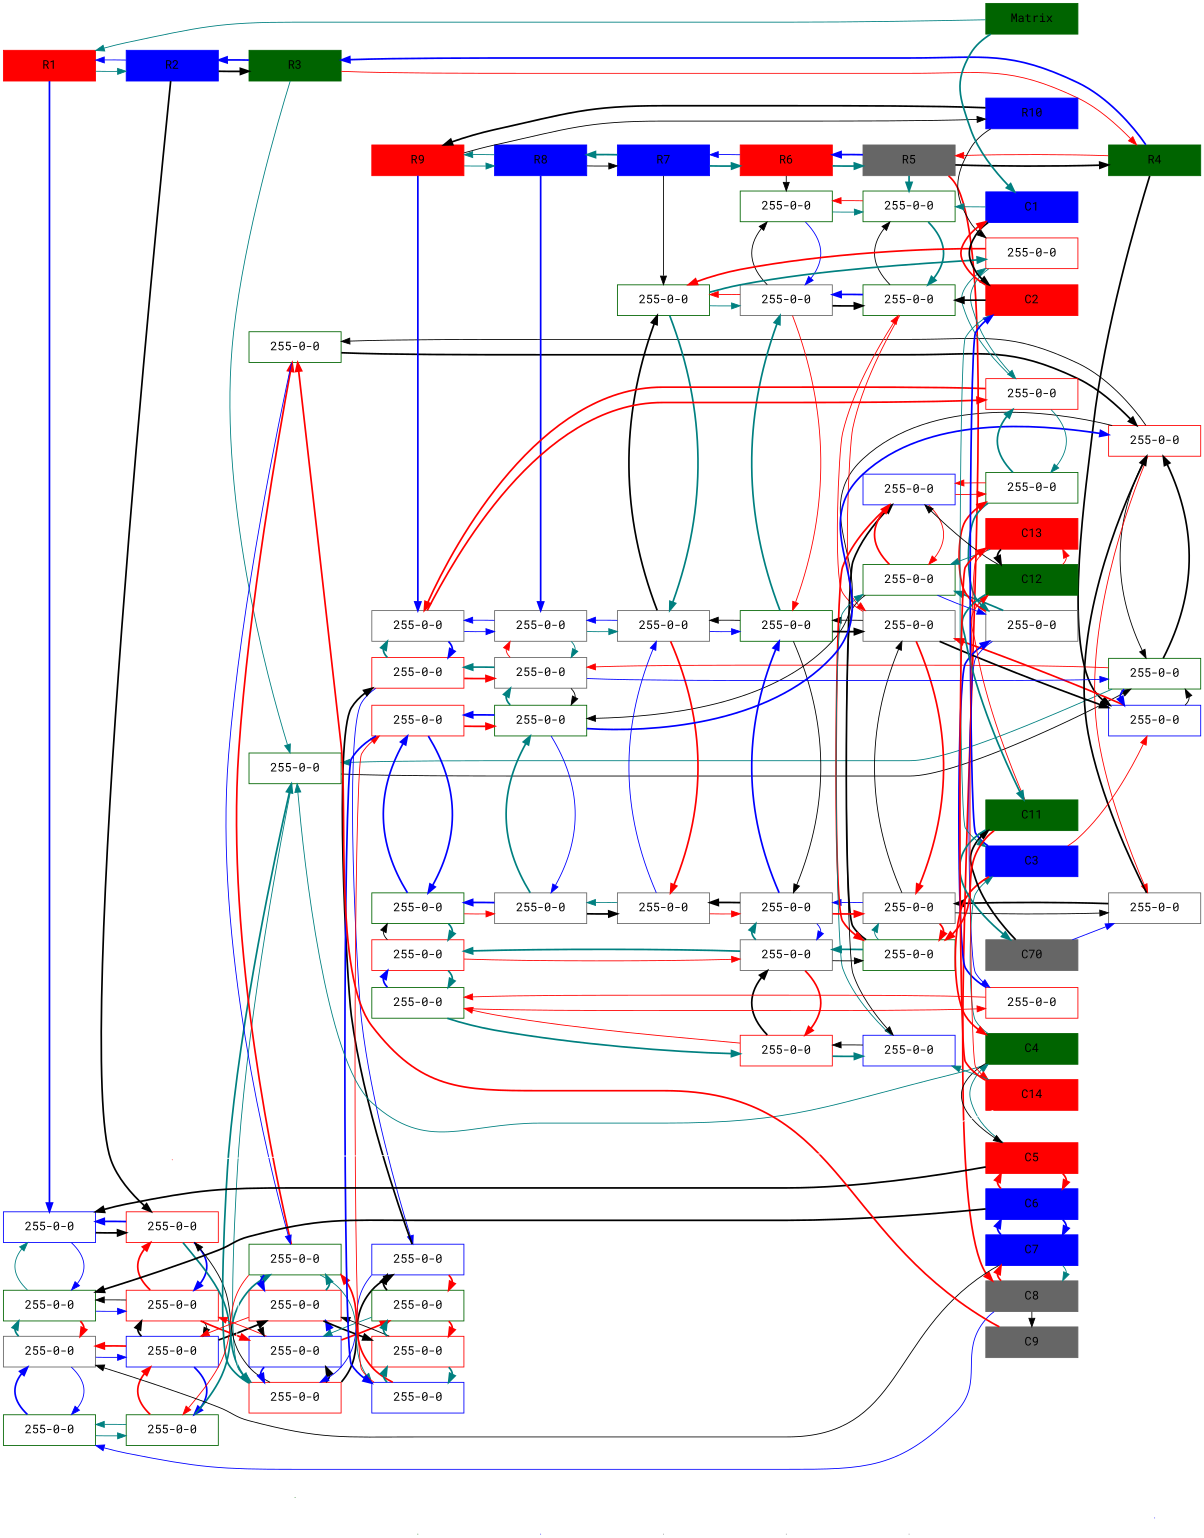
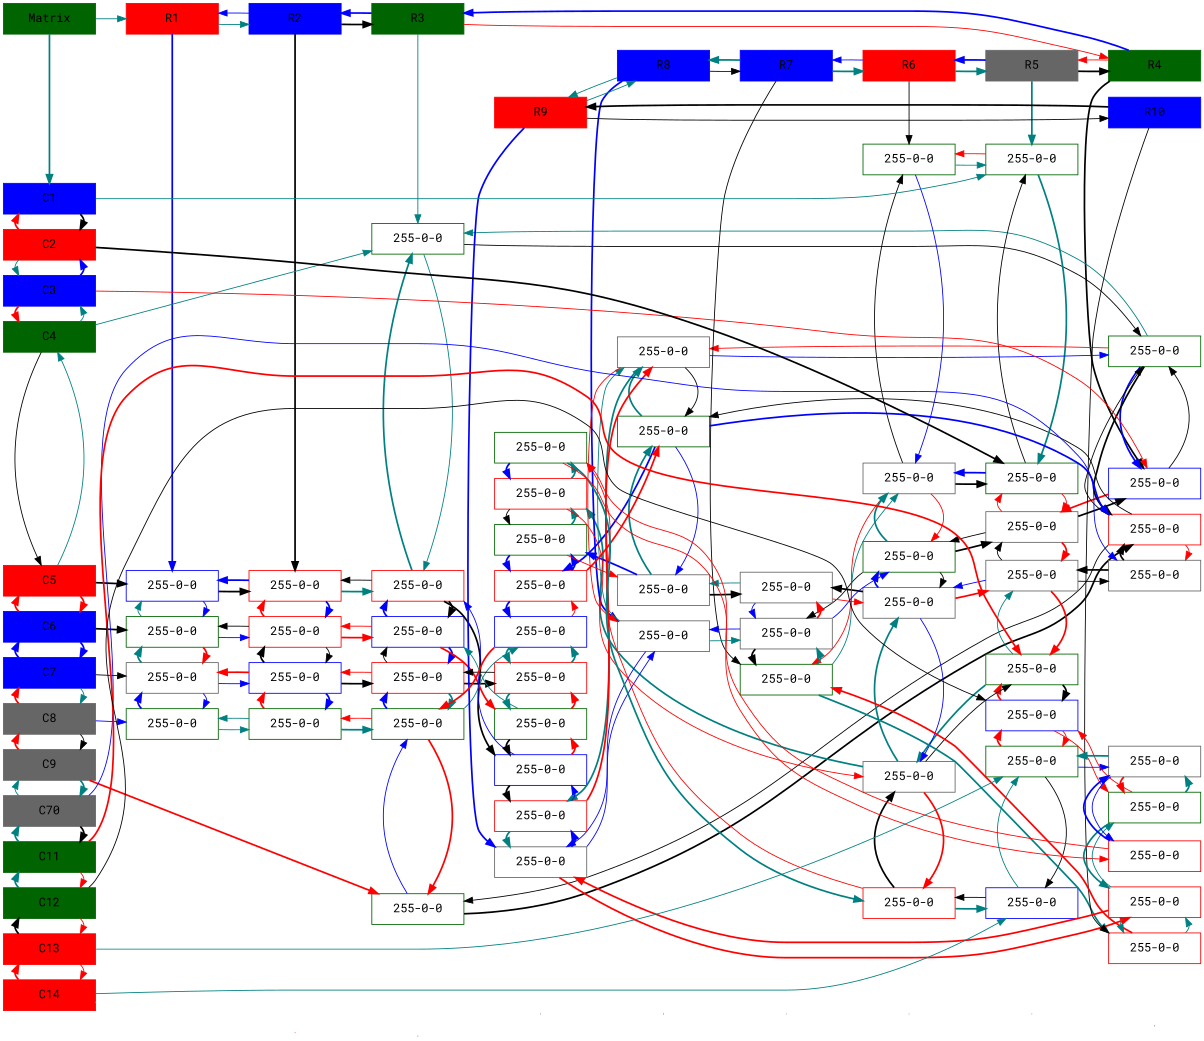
edge "R5" -> "C8": now "C9" -> "C8"
edge "C9" -> "C70": added
edge "C70" -> "C9": added
